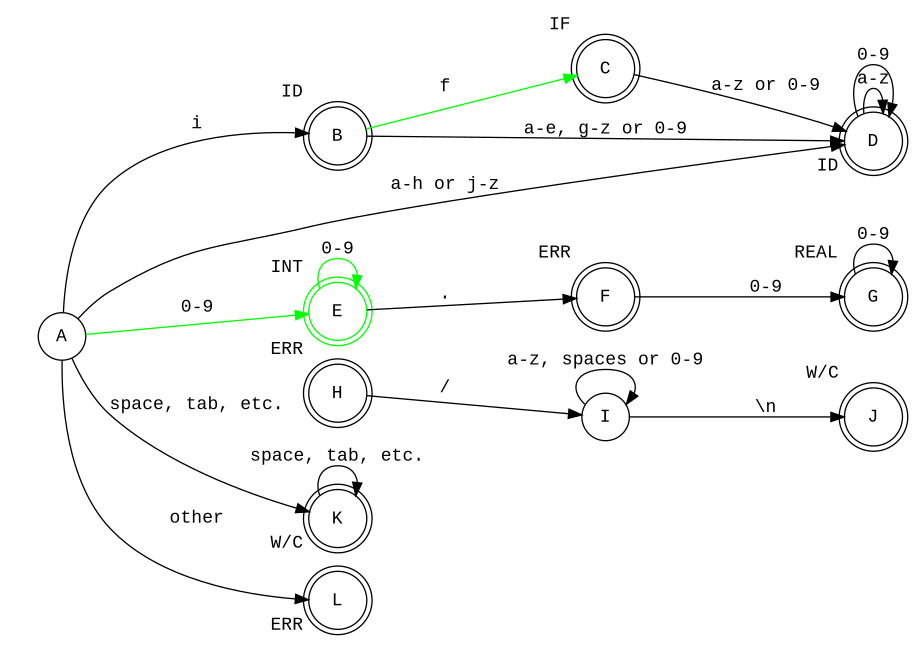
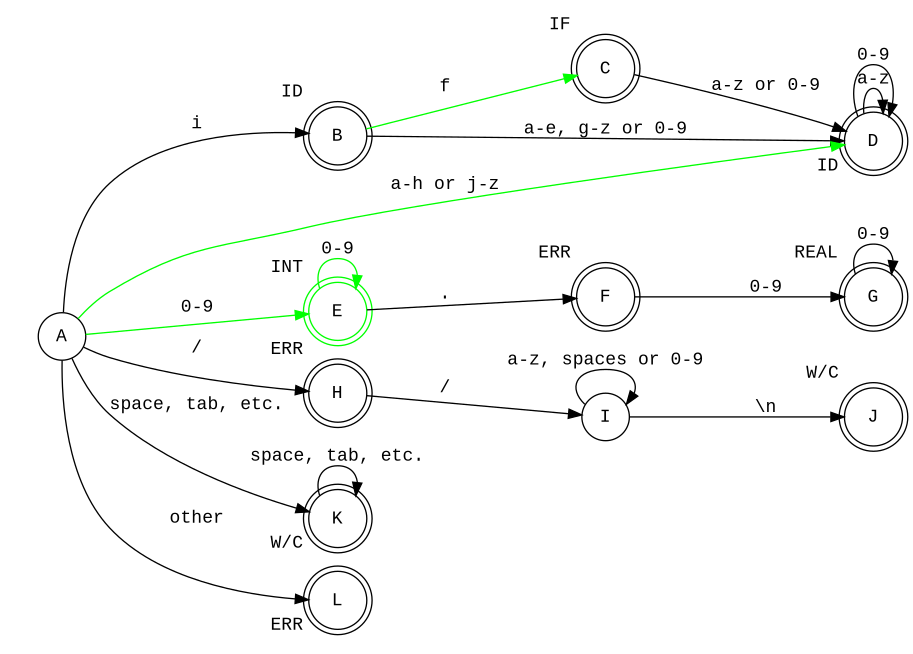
edge "A" -> "D ID": color black -> green
edge "A" -> "H ERR": added, label "/"
